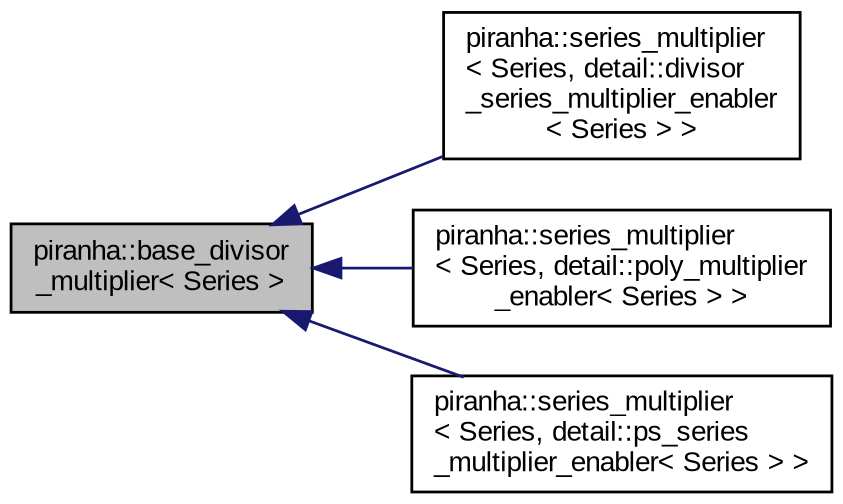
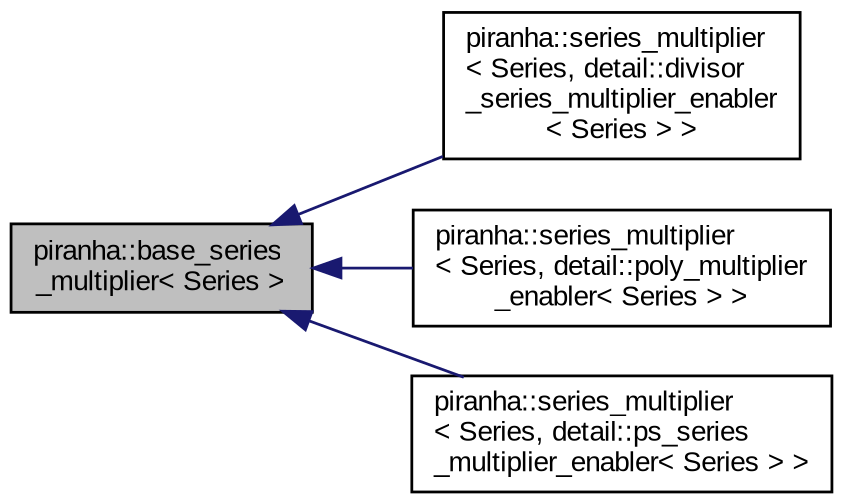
node "piranha::base_divisor _multiplier< Series >": label "piranha::base_divisor _multiplier< Series >" -> "piranha::base_series _multiplier< Series >"
